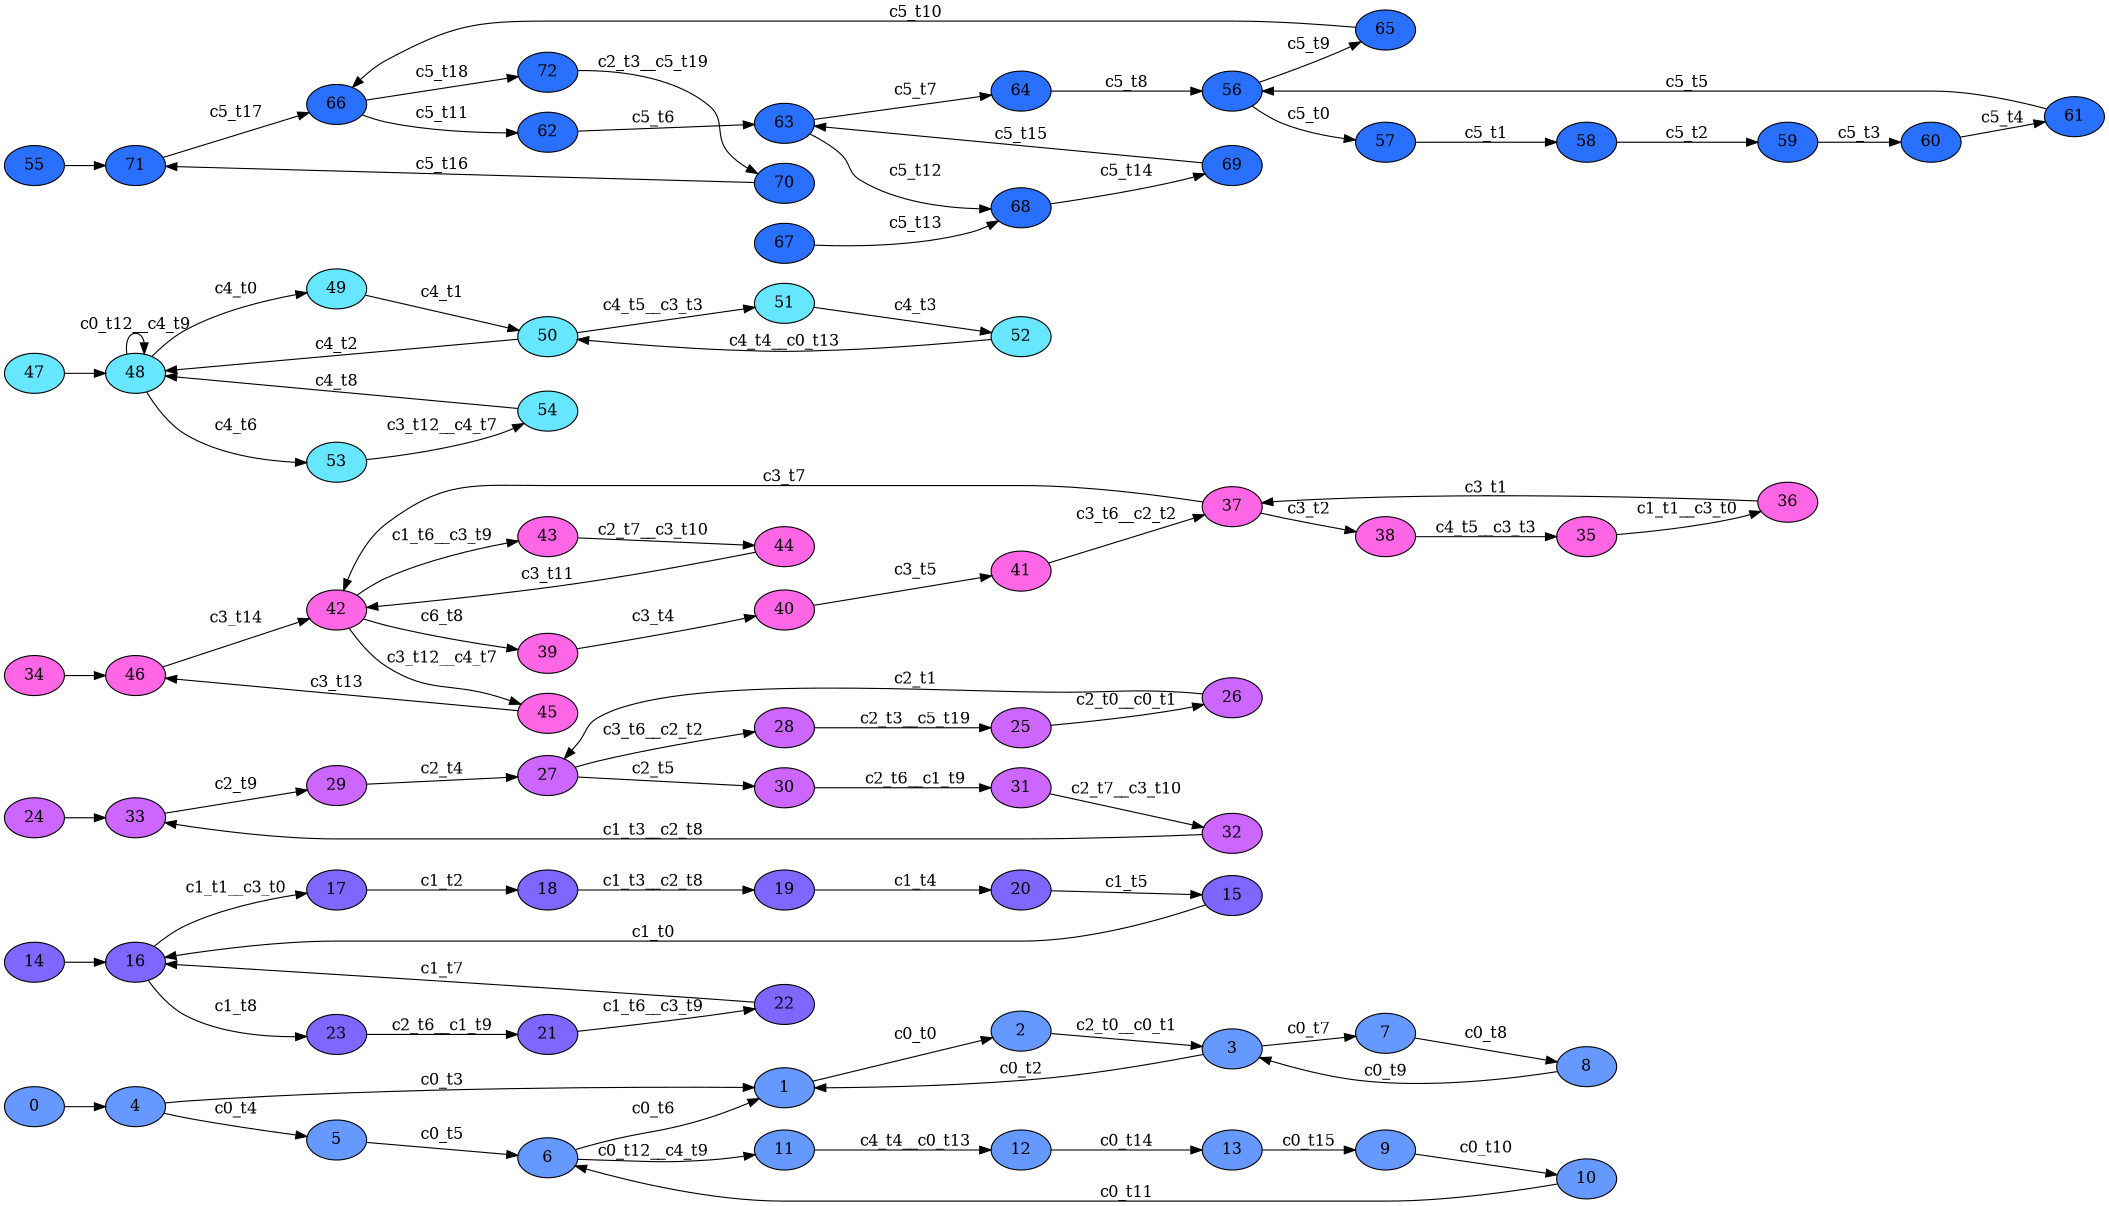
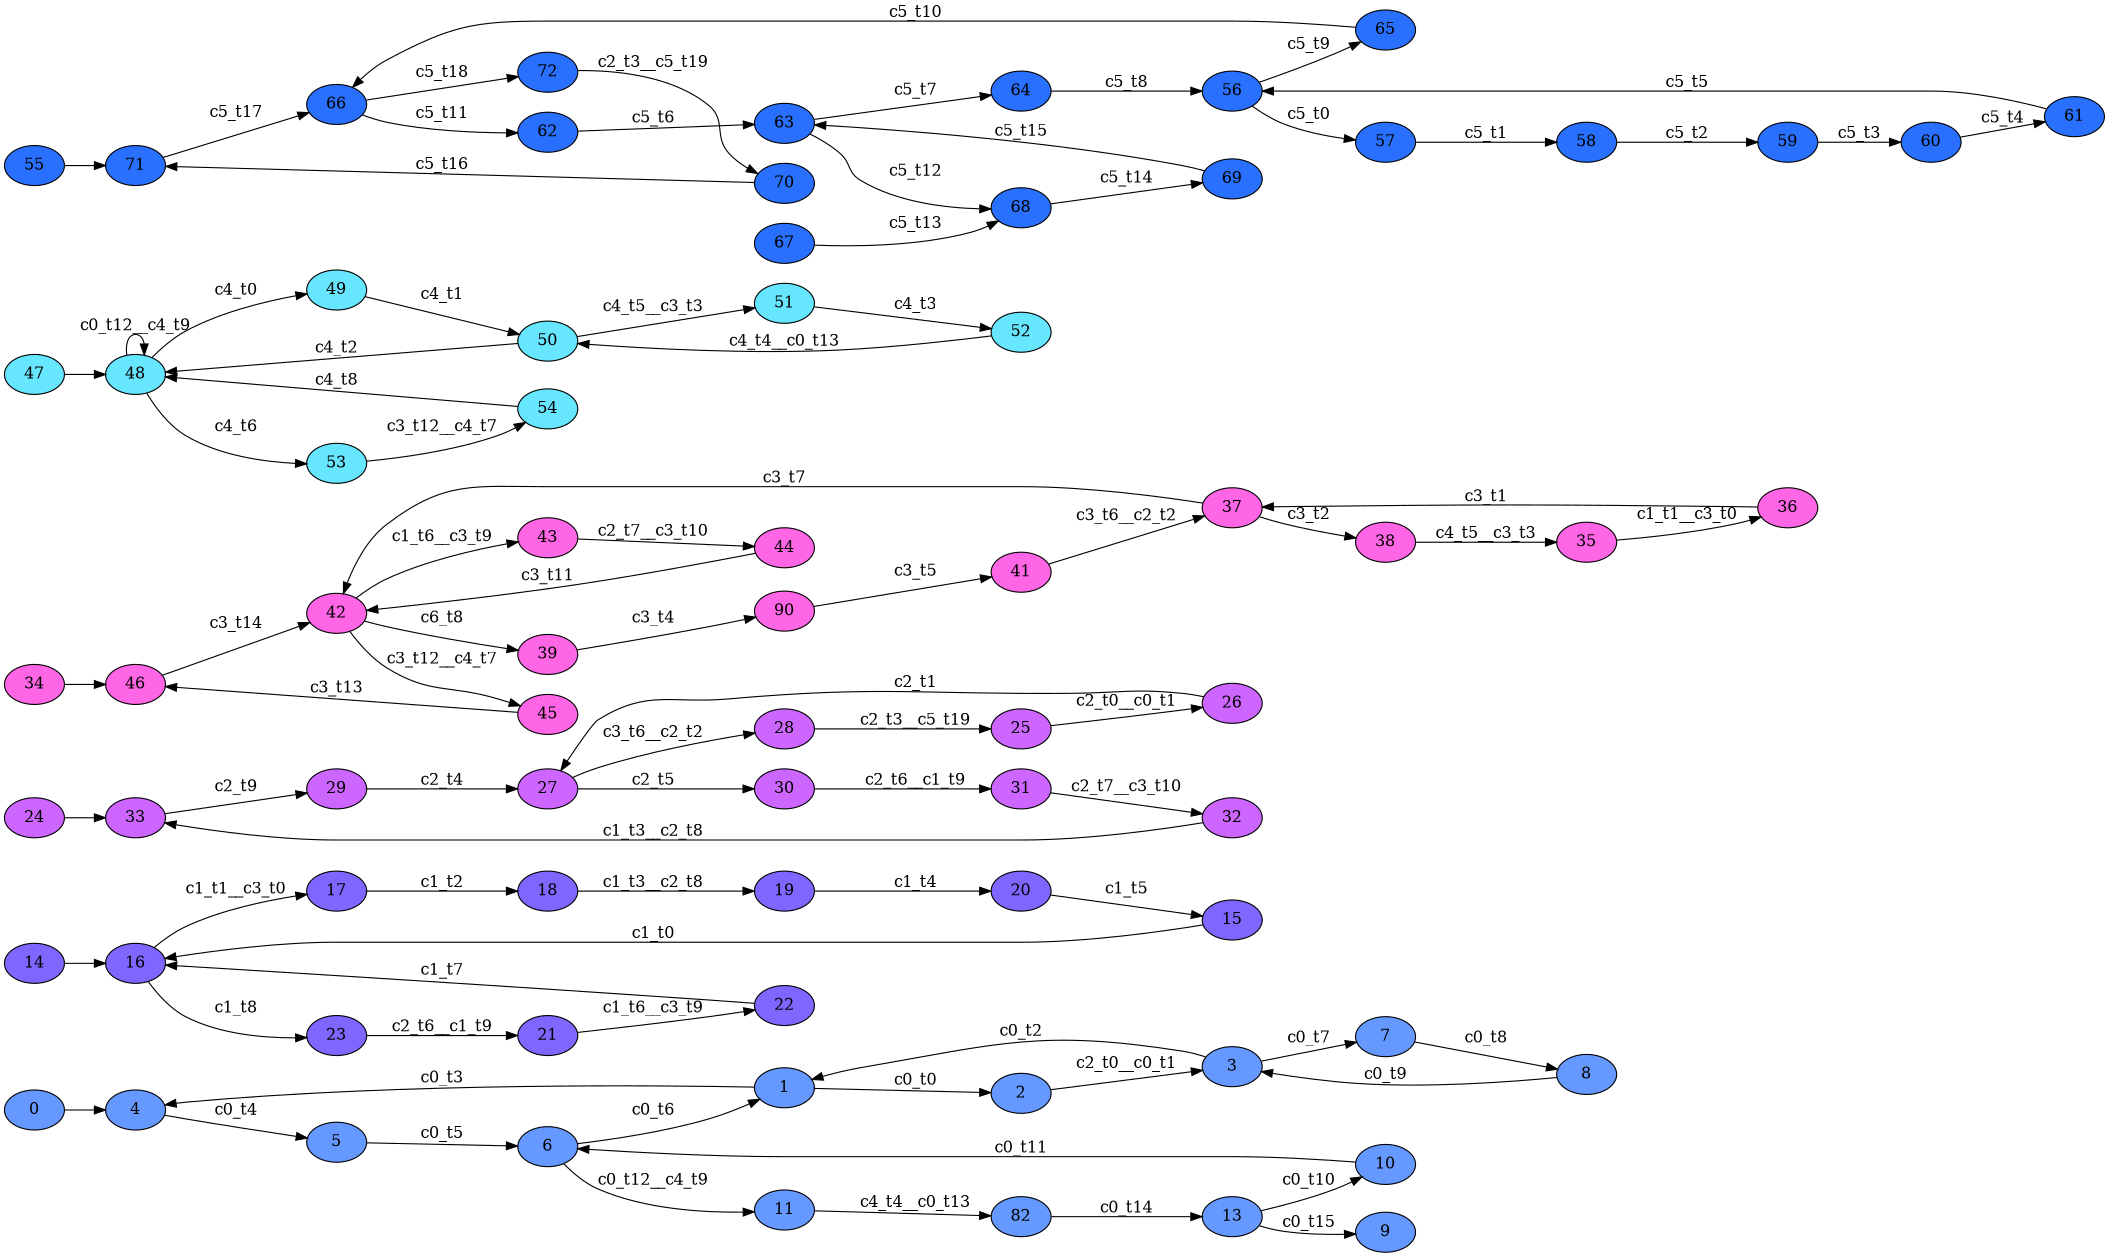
node "40": label "40" -> "90"
edge "4" -> "1": reversed
node "12": label "12" -> "82"
edge "9" -> "10": now "13" -> "10"
